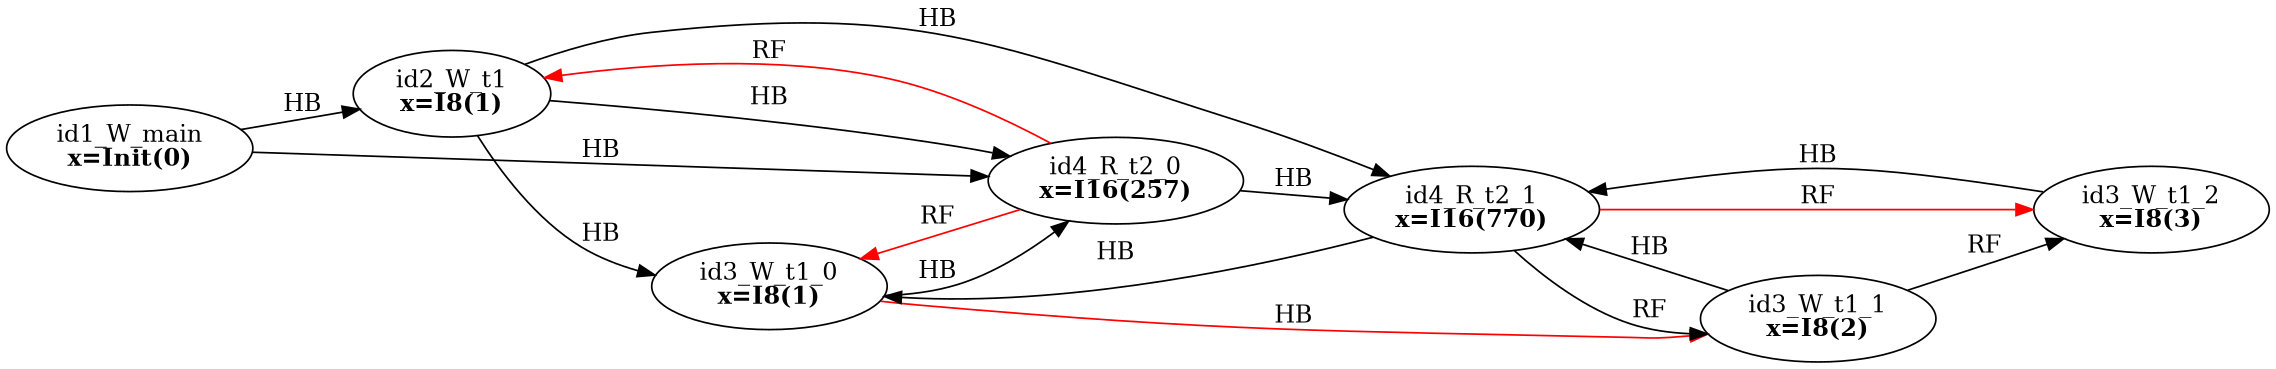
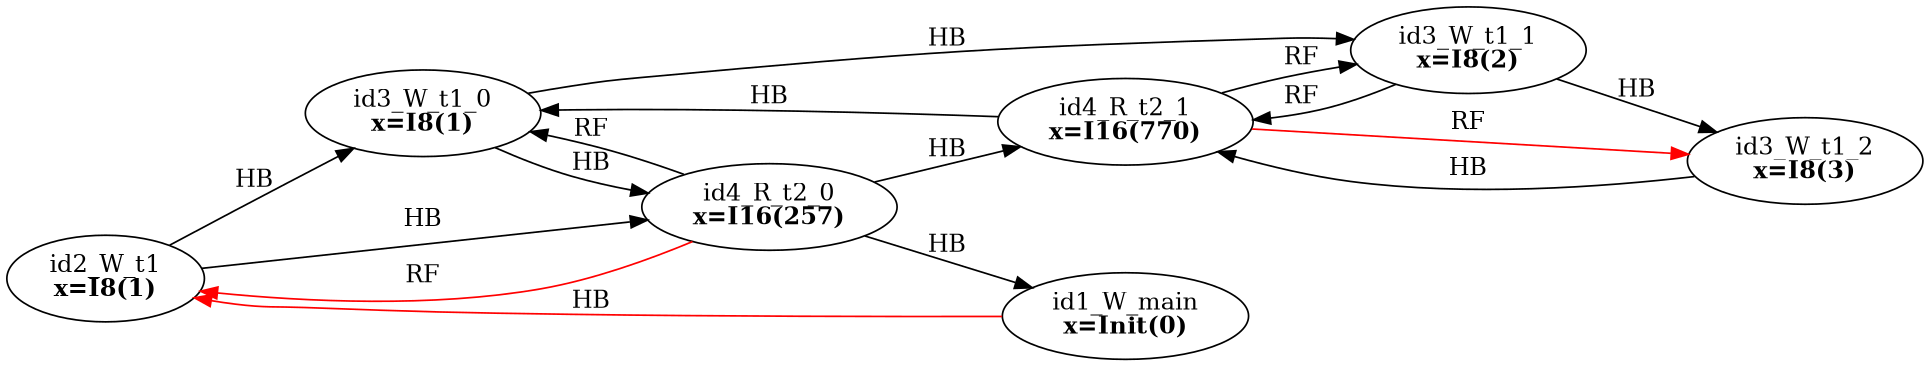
edge "id2_W_t1" -> "id4_R_t2_1": removed, label "HB"
edge "id1_W_main" -> "id2_W_t1": color black -> red
edge "id1_W_main" -> "id4_R_t2_0": reversed
edge "id4_R_t2_0" -> "id3_W_t1_0": color red -> black
edge "id3_W_t1_1" -> "id3_W_t1_2": label "RF" -> "HB"
edge "id3_W_t1_1" -> "id4_R_t2_1": label "HB" -> "RF"
edge "id3_W_t1_0" -> "id3_W_t1_1": color red -> black
